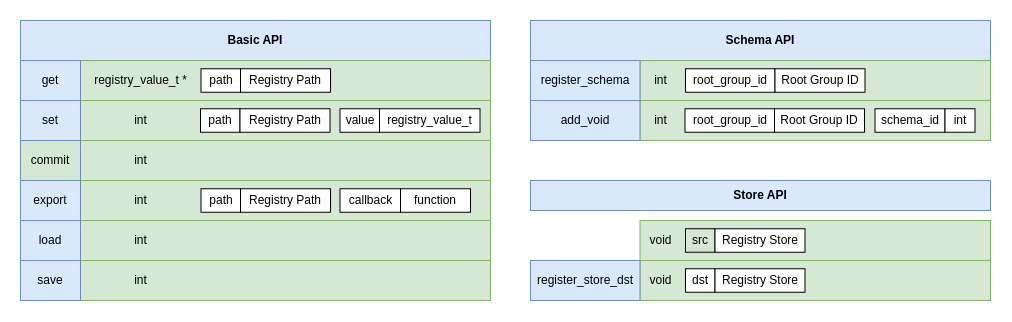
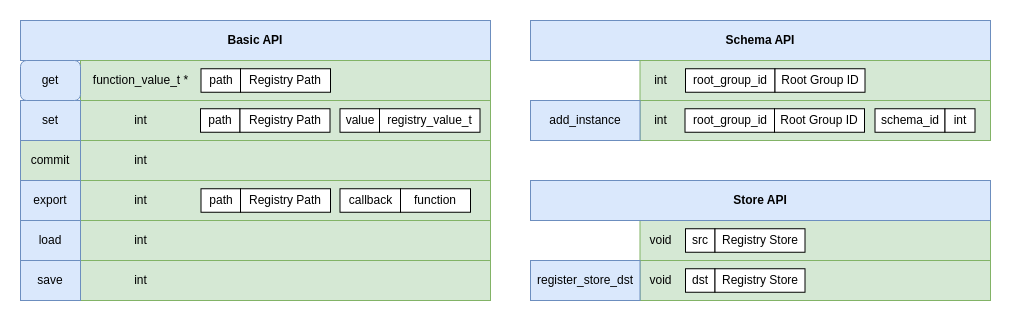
node "get": shape rectangle -> rounded rectangle
node "registry_value_t *": label "registry_value_t *" -> "function_value_t *"
node "register_schema": removed
node "add_void": label "add_void" -> "add_instance"
node "Store API": size 460x30 -> 460x40
node "src": fillcolor #d5e8d4 -> #ffffff
